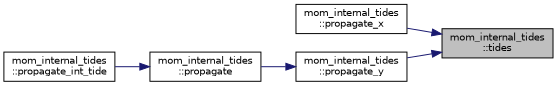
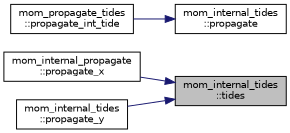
node "mom_internal_tides ::propagate_x": label "mom_internal_tides ::propagate_x" -> "mom_internal_propagate ::propagate_x"
node "mom_internal_tides ::propagate_int_tide": label "mom_internal_tides ::propagate_int_tide" -> "mom_propagate_tides ::propagate_int_tide"
edge "mom_internal_tides ::propagate" -> "mom_internal_tides ::propagate_y": removed
